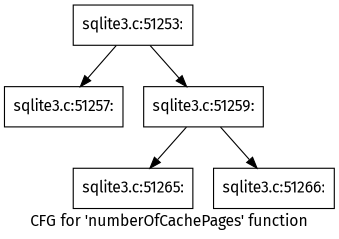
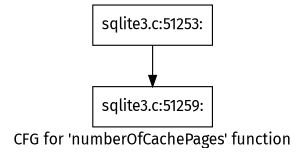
node "sqlite3.c:51257:": removed
node "sqlite3.c:51265:": removed
node "sqlite3.c:51266:": removed
